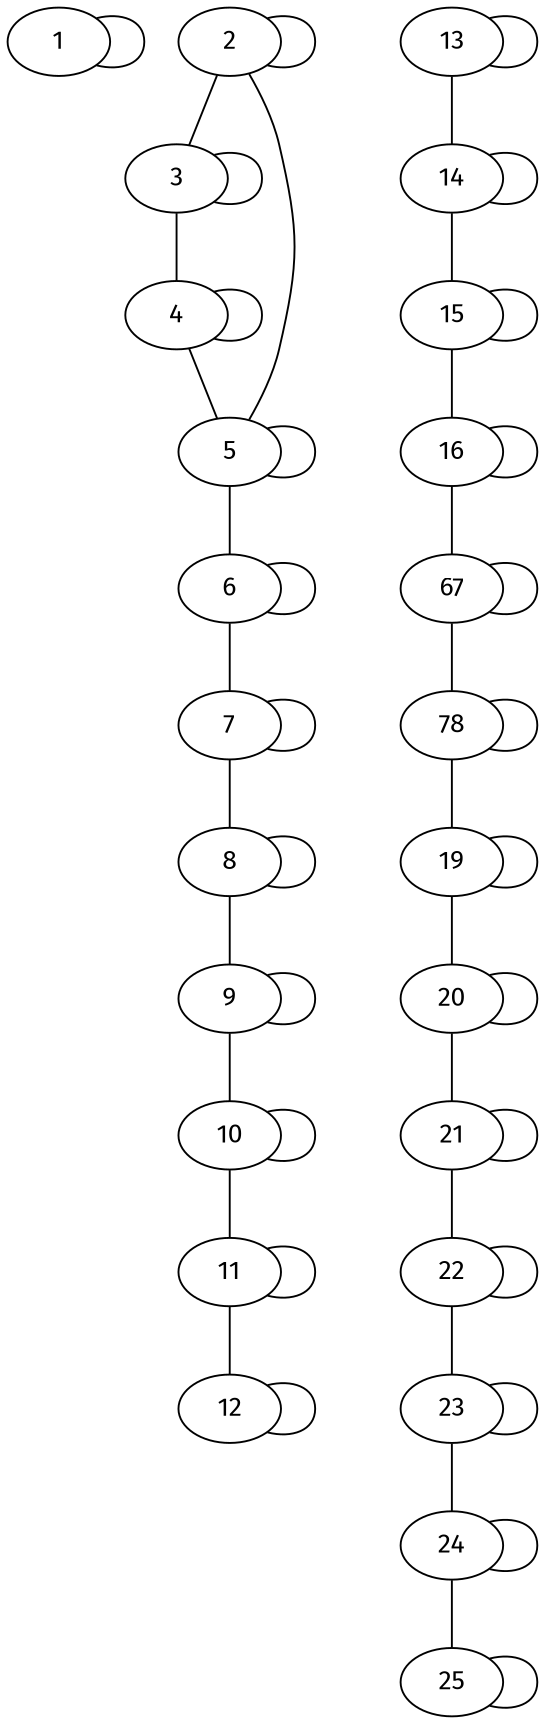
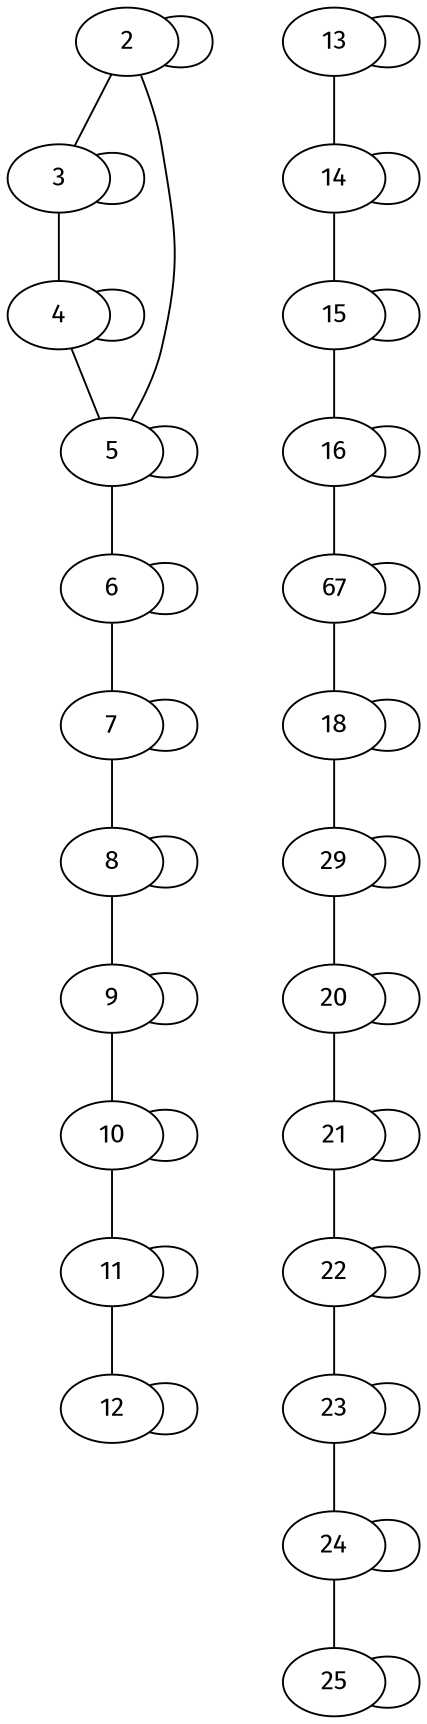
node "1": removed
node "78": label "78" -> "18"
node "19": label "19" -> "29"
